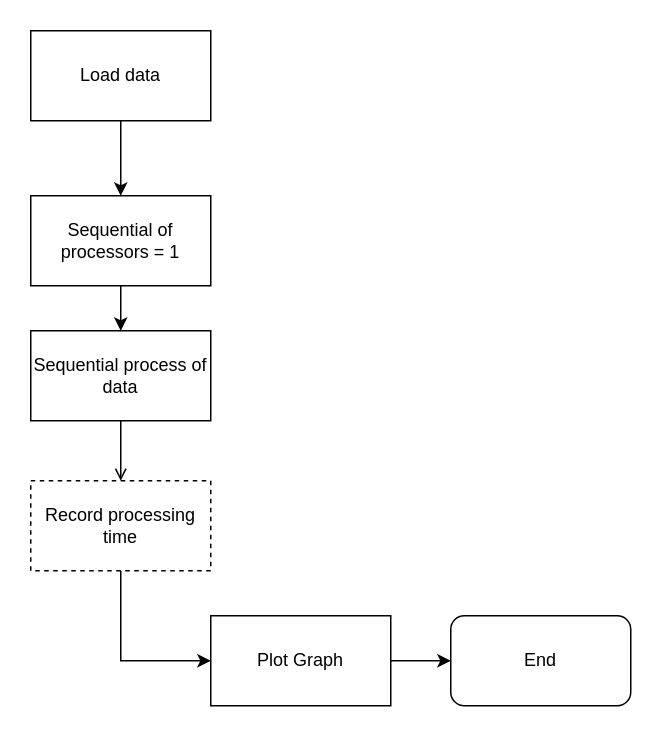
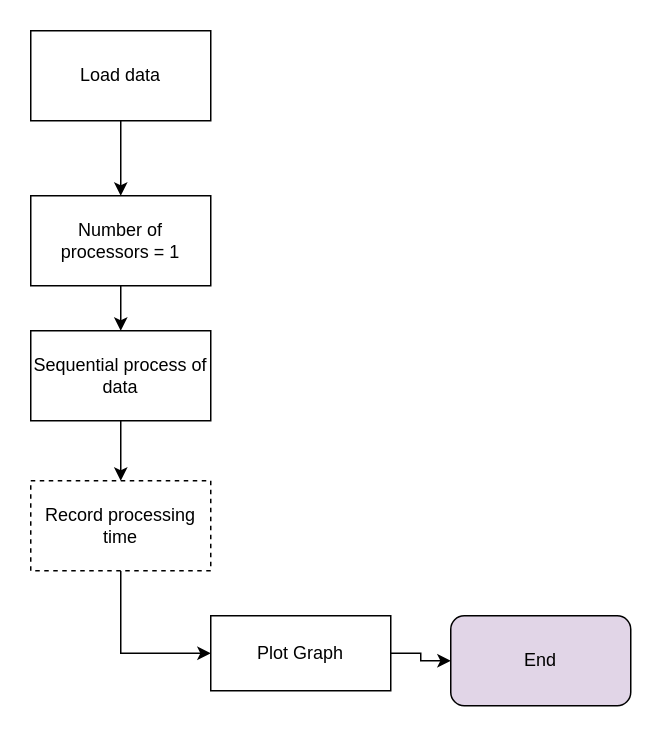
node "Sequential of processors = 1": label "Sequential of processors = 1" -> "Number of processors = 1"
edge "Sequential process of data" -> "Record processing time": arrowhead open -> classic
node "Plot Graph": size 180x90 -> 180x75
node "End": fillcolor #ffffff -> #e1d5e7
